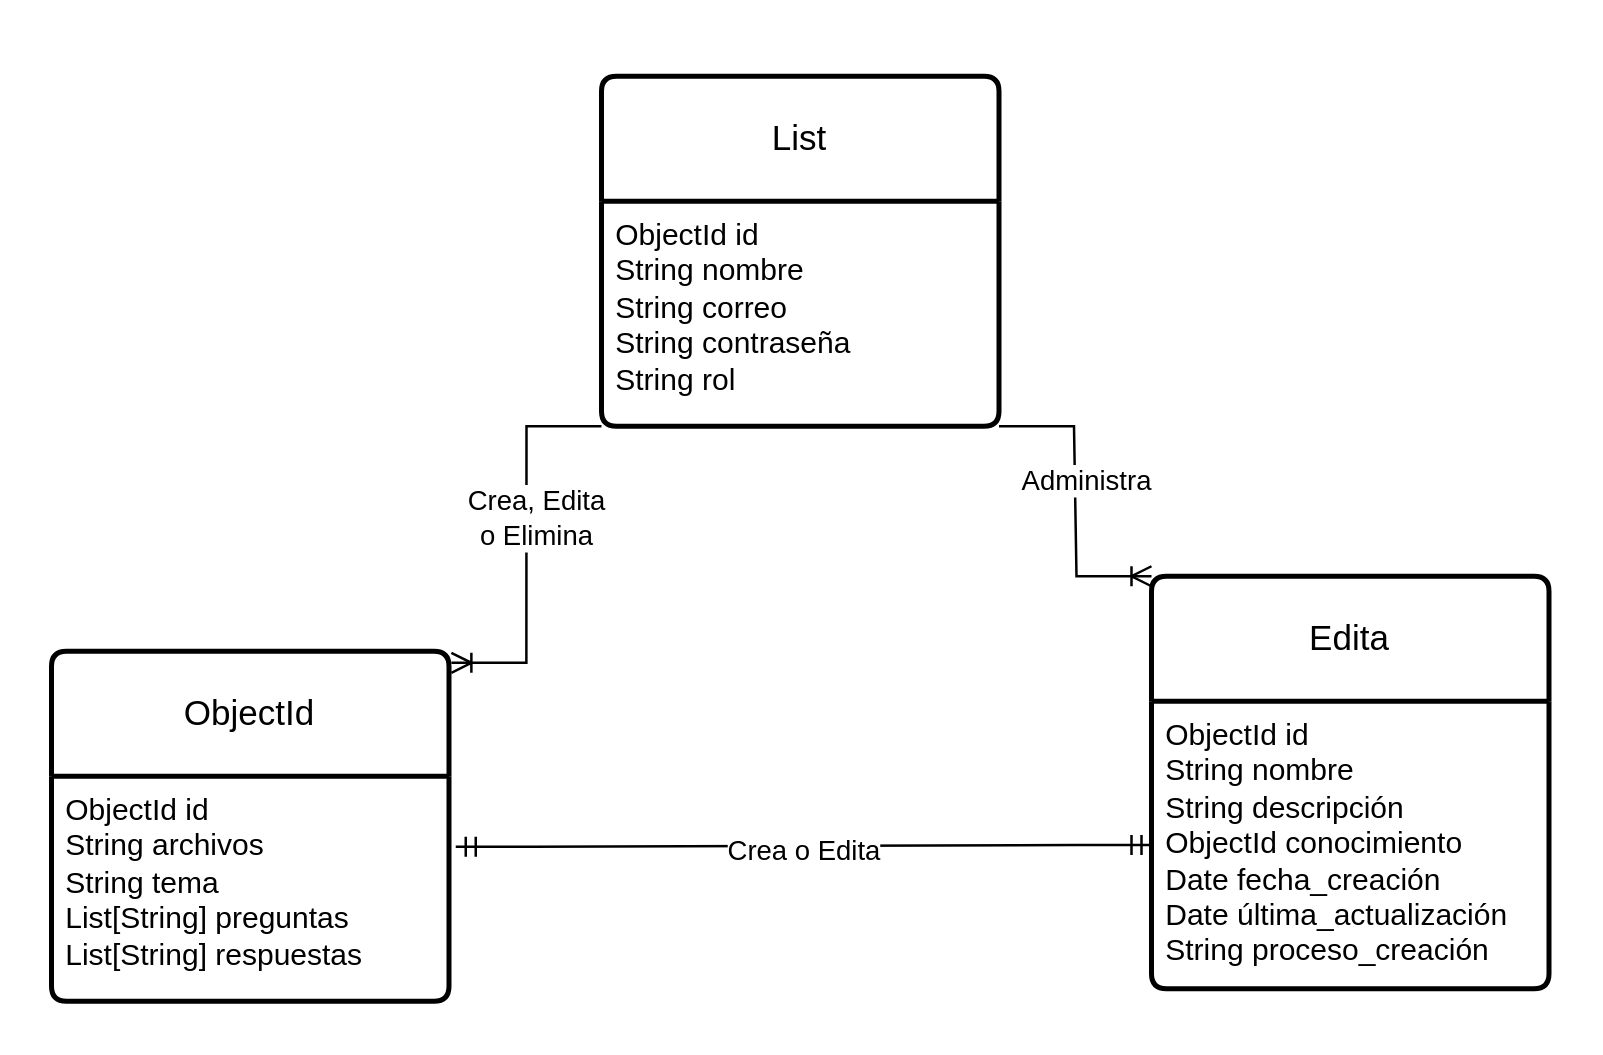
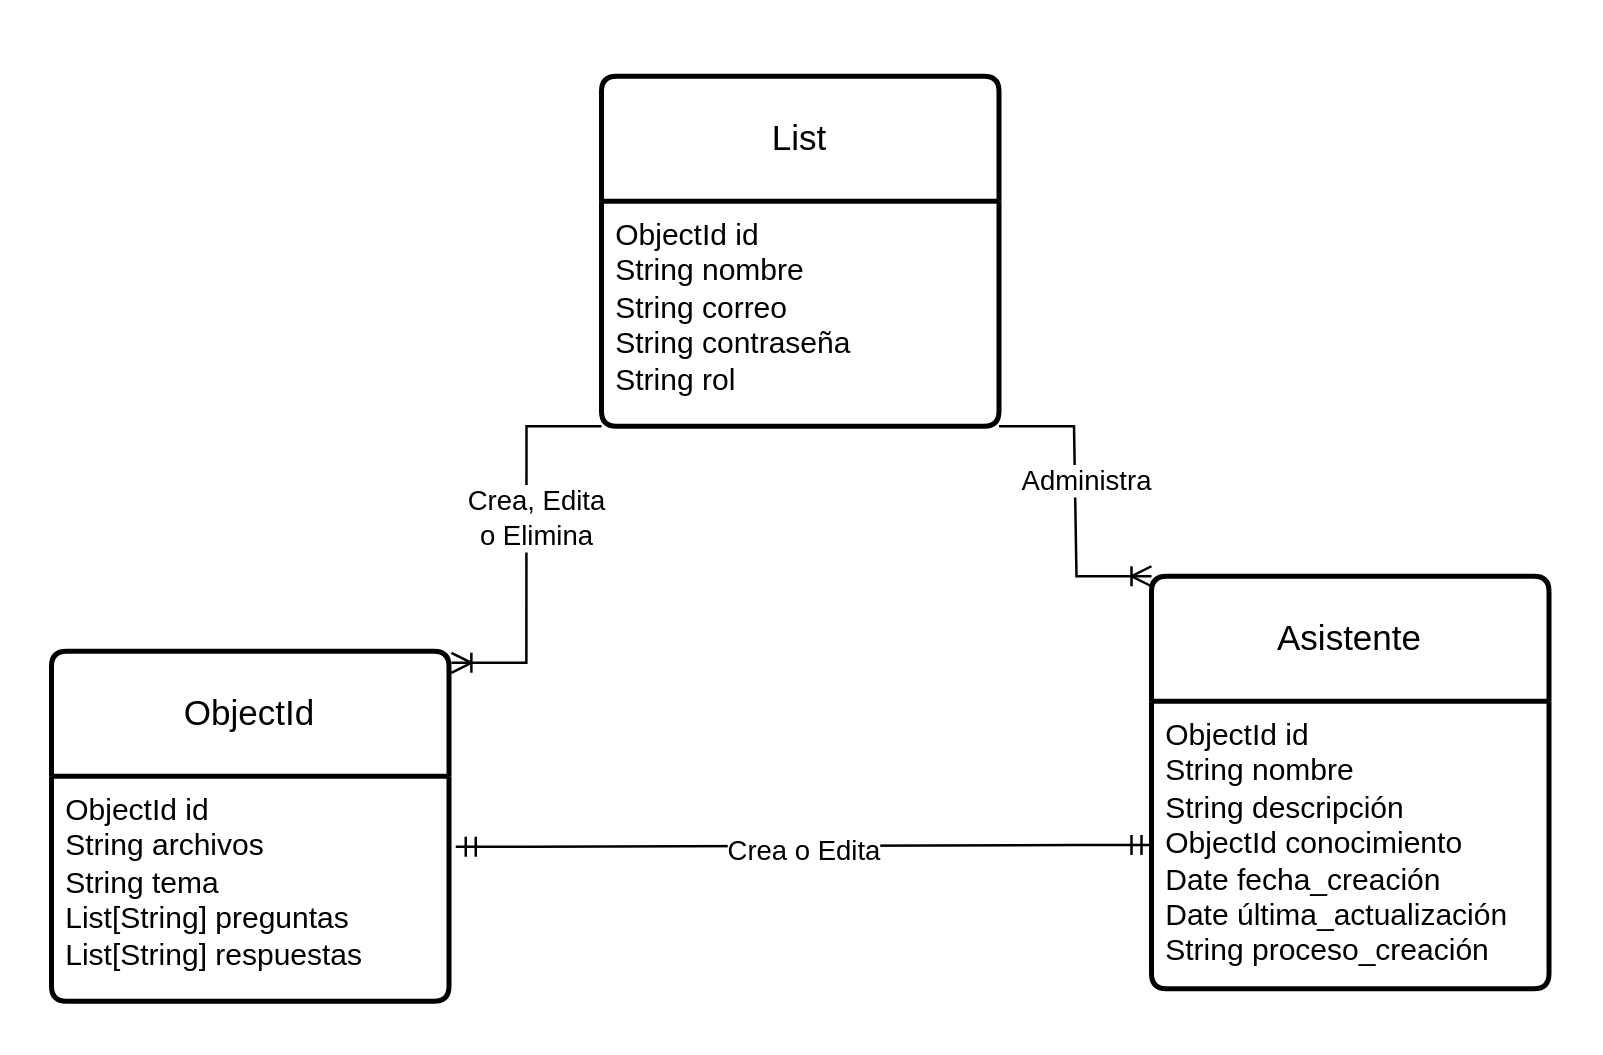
node "Edita": label "Edita" -> "Asistente"
